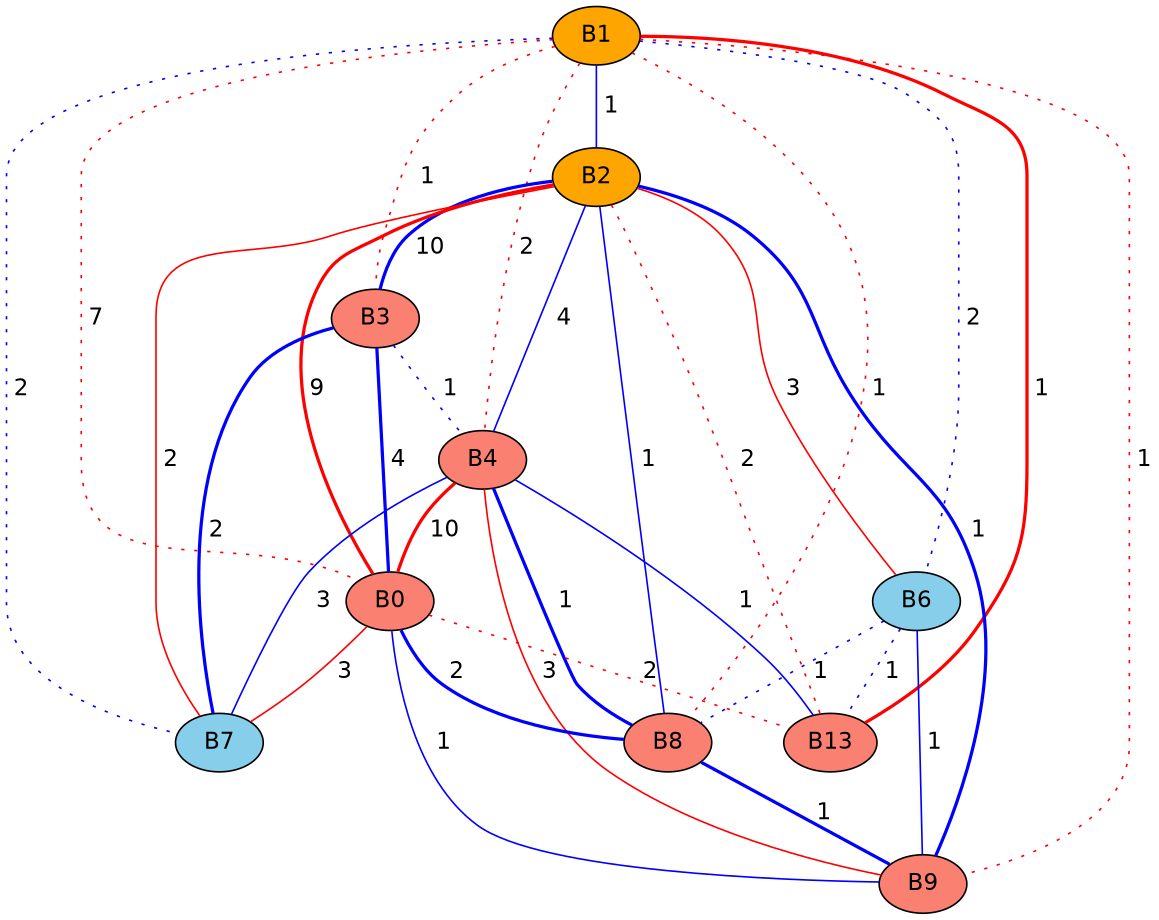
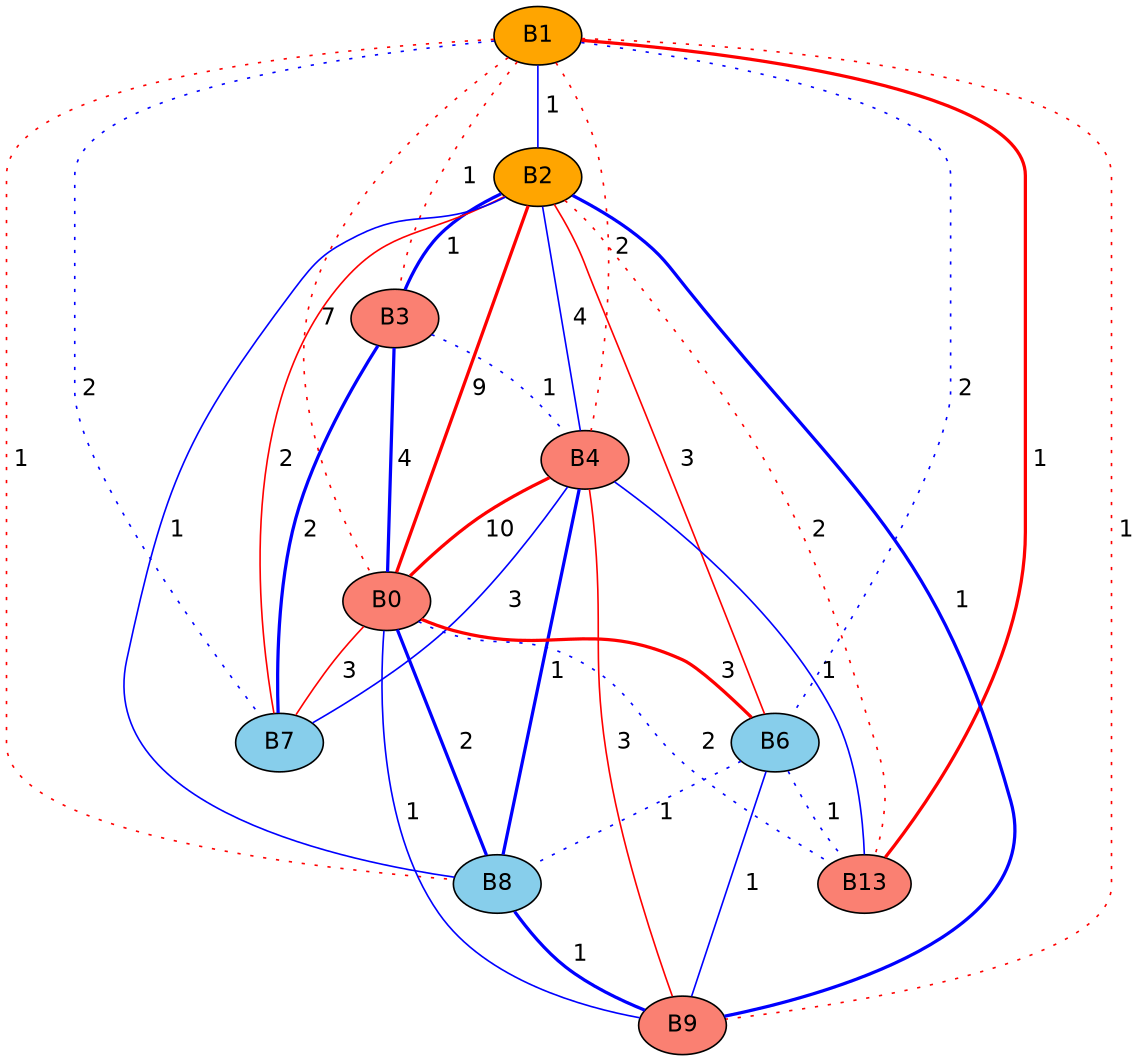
edge "B2" -- "B3": label " 10" -> " 1"
edge "B0" -- "B6": added, label "3"
edge "B0" -- "B13": color red -> blue
node "B8": fillcolor salmon -> skyblue
